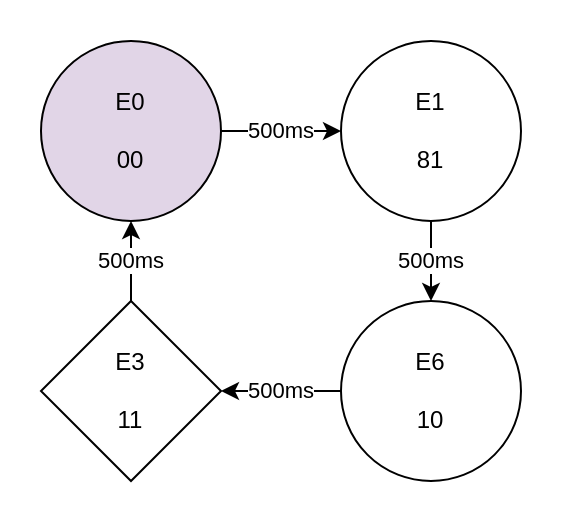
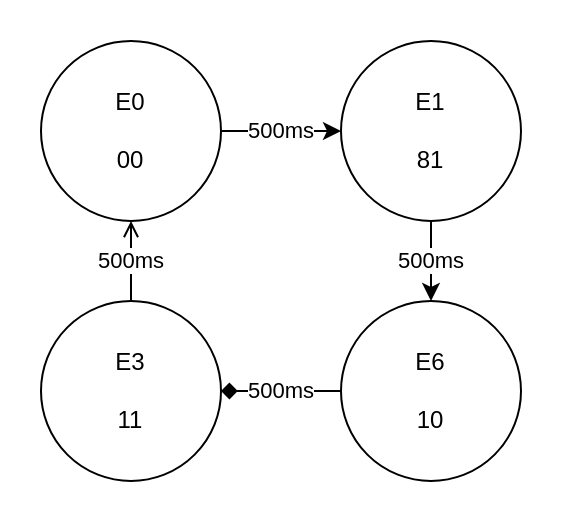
node "E0 00": fillcolor #e1d5e7 -> #ffffff
edge "E3 11" -> "E0 00": arrowhead classic -> open
node "E3 11": shape diamond -> ellipse
edge "E6 10" -> "E3 11": arrowhead classic -> diamond
